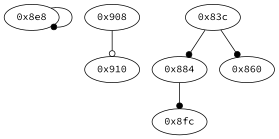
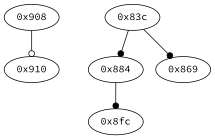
node "0x8e8": removed
node "0x860": label "0x860" -> "0x869"
